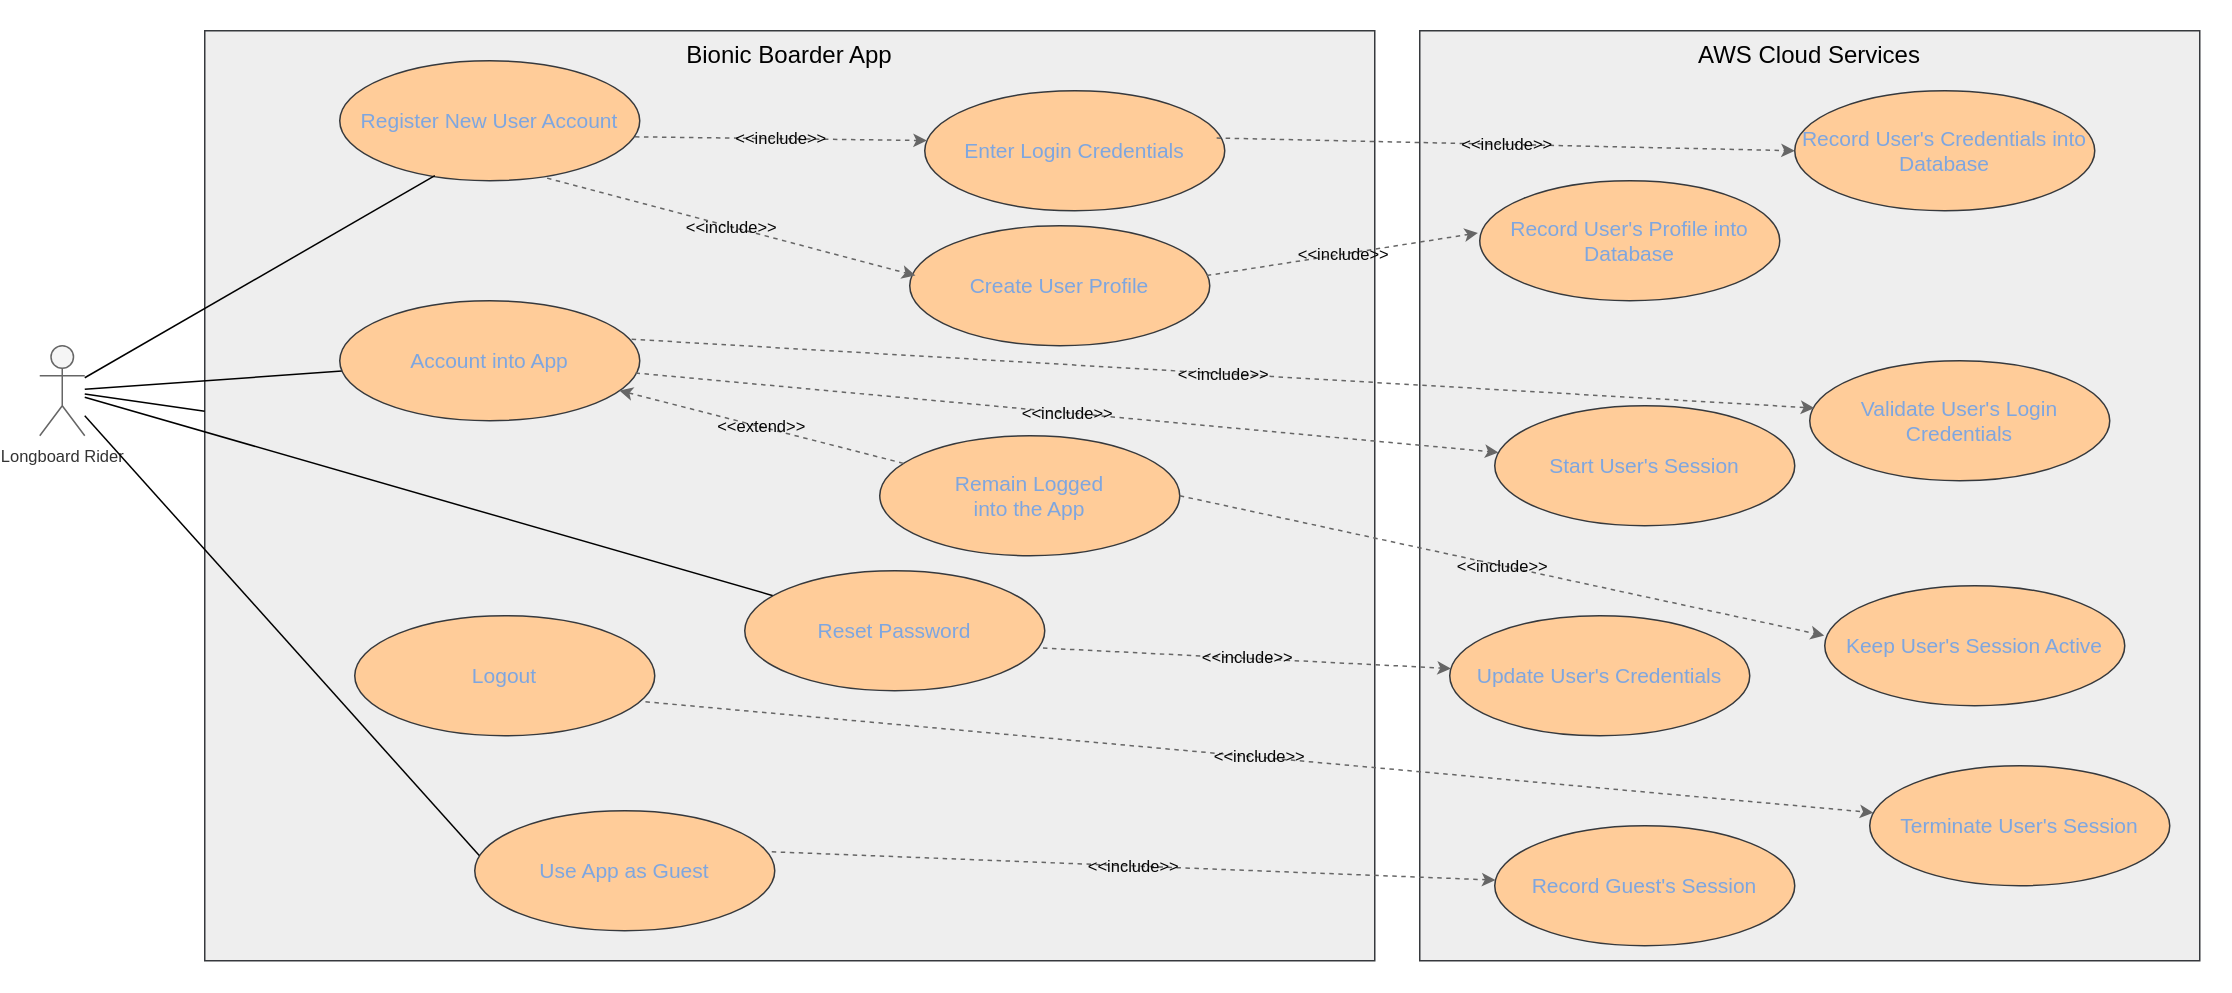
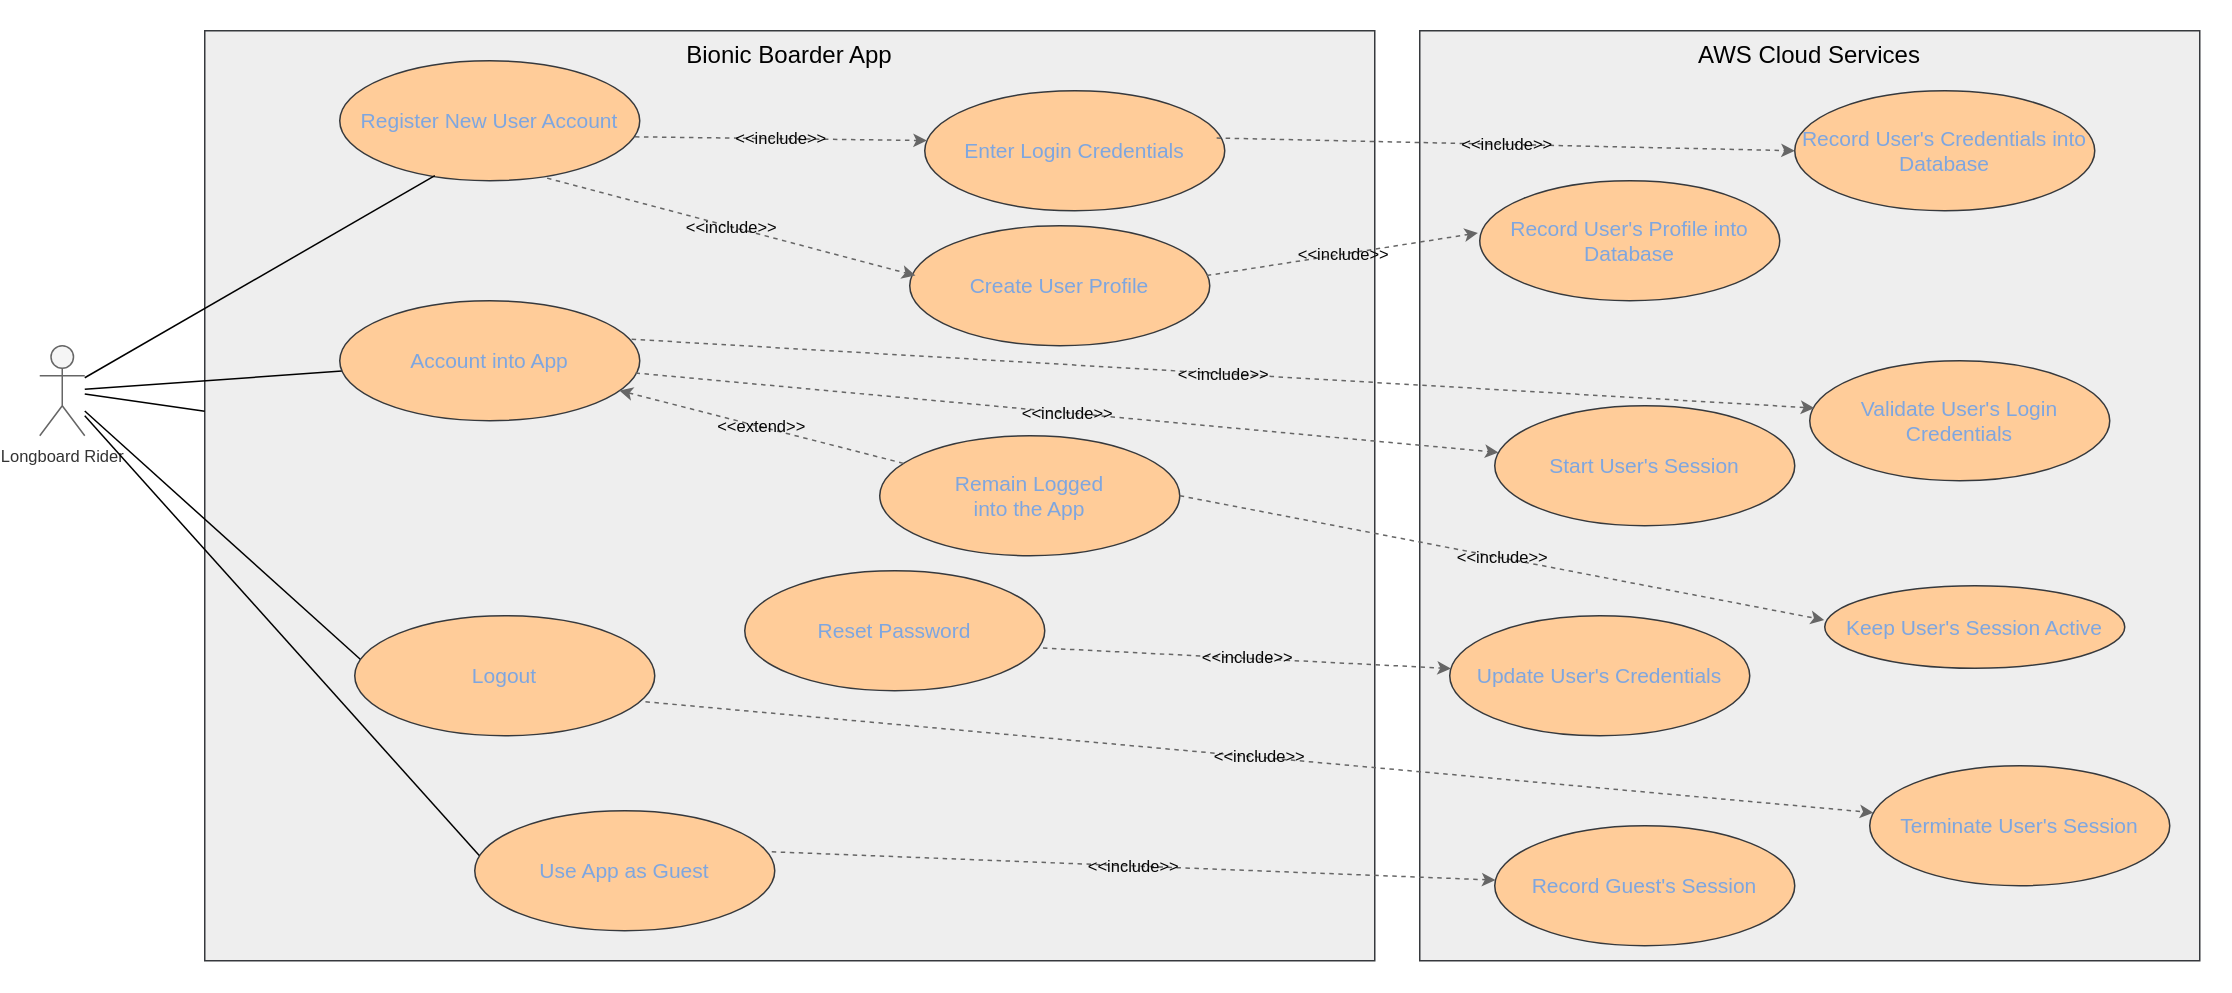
edge "Longboard Rider" -- "Reset Password": now "Longboard Rider" -- "Logout"
node "Keep User's Session Active": size 300x120 -> 300x83
